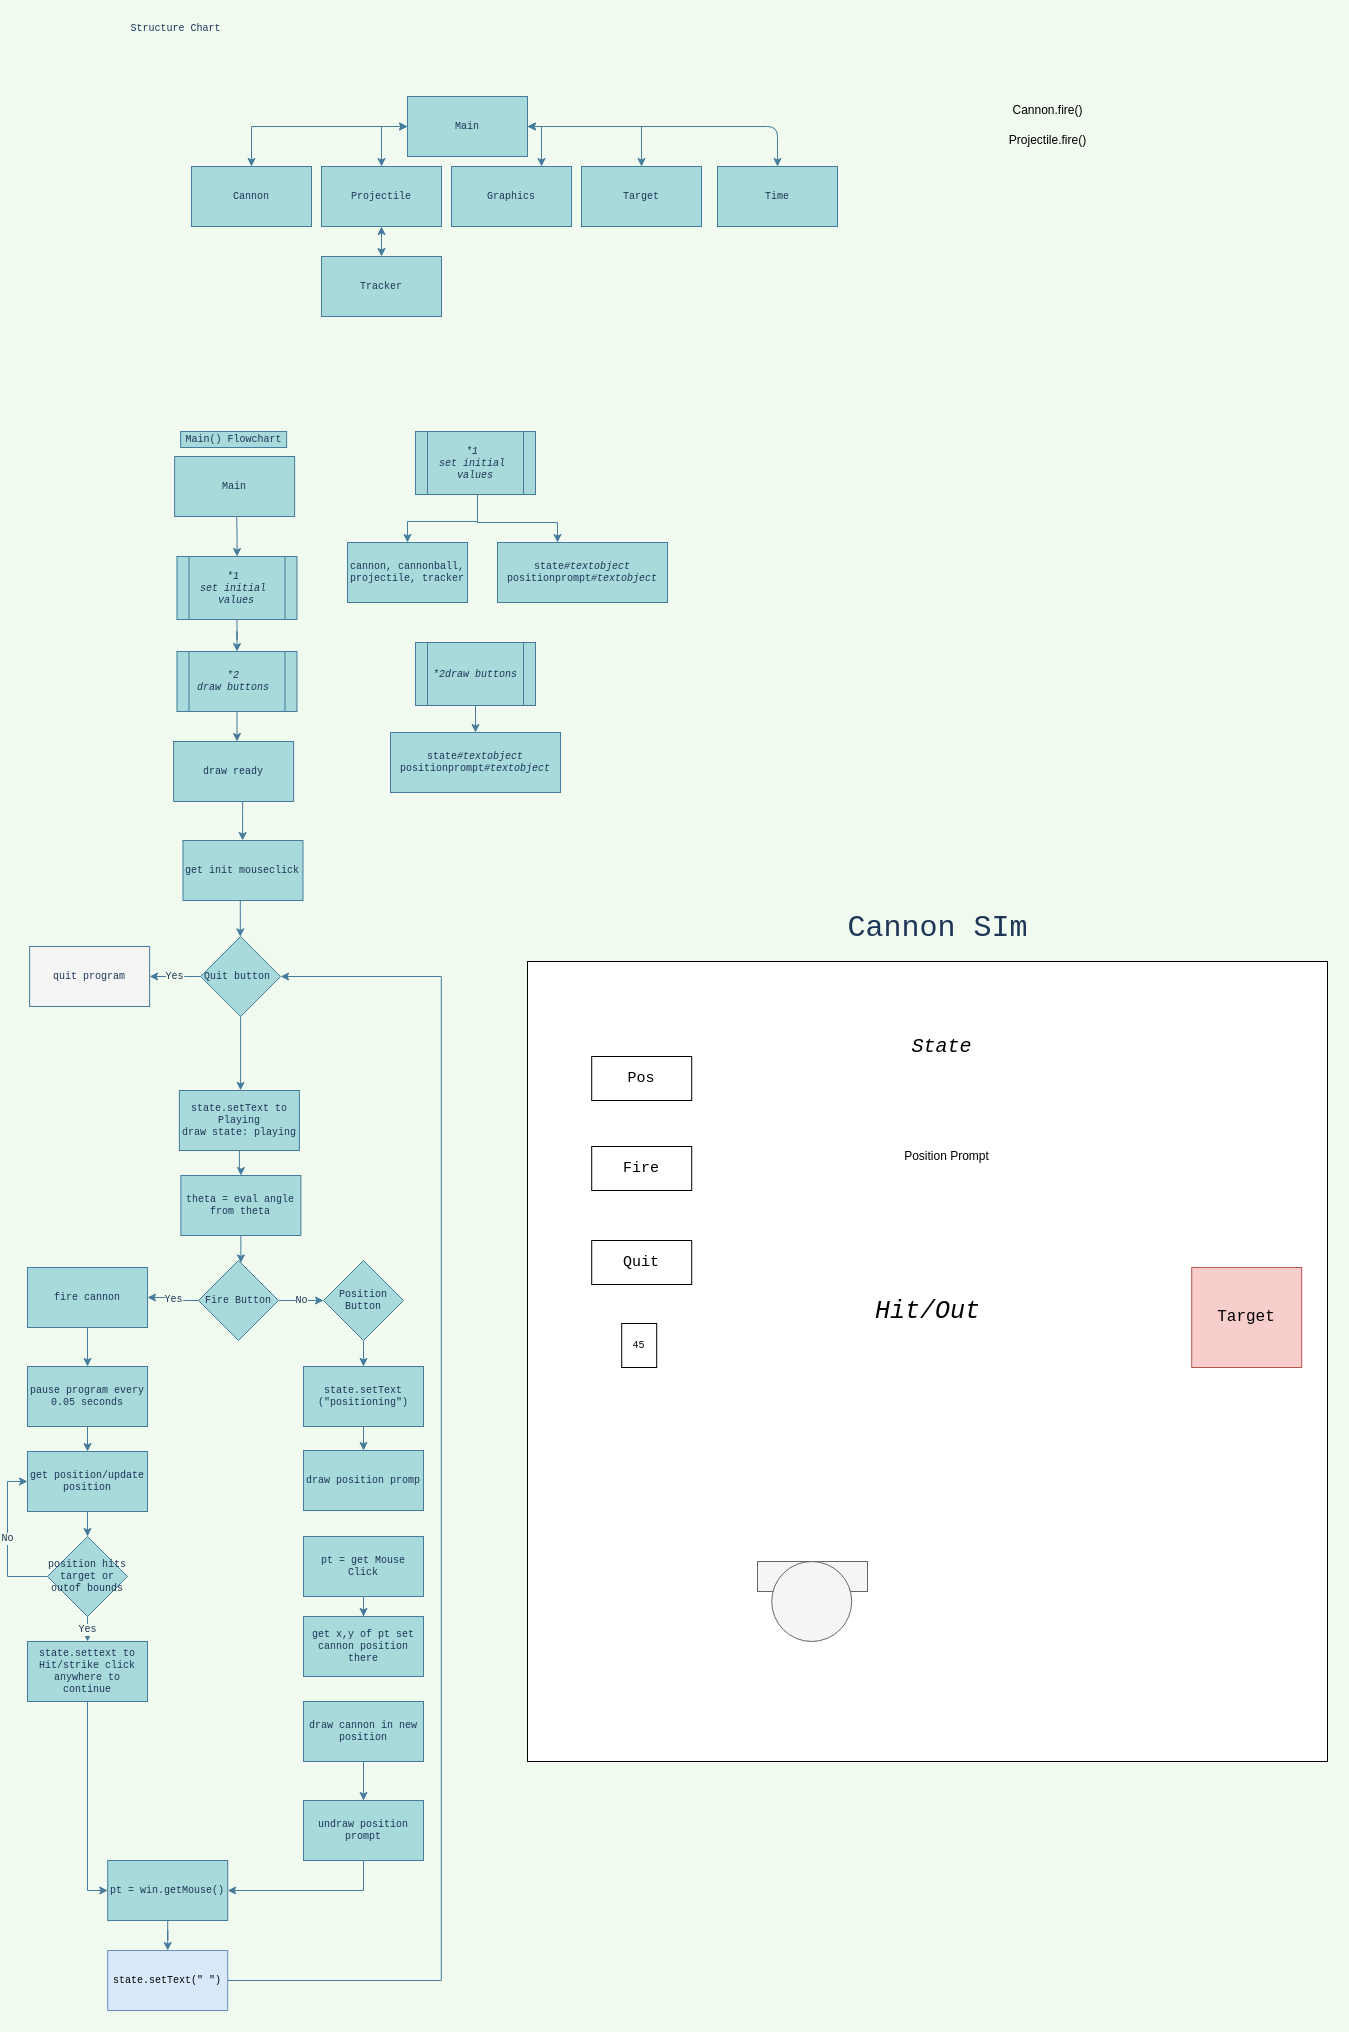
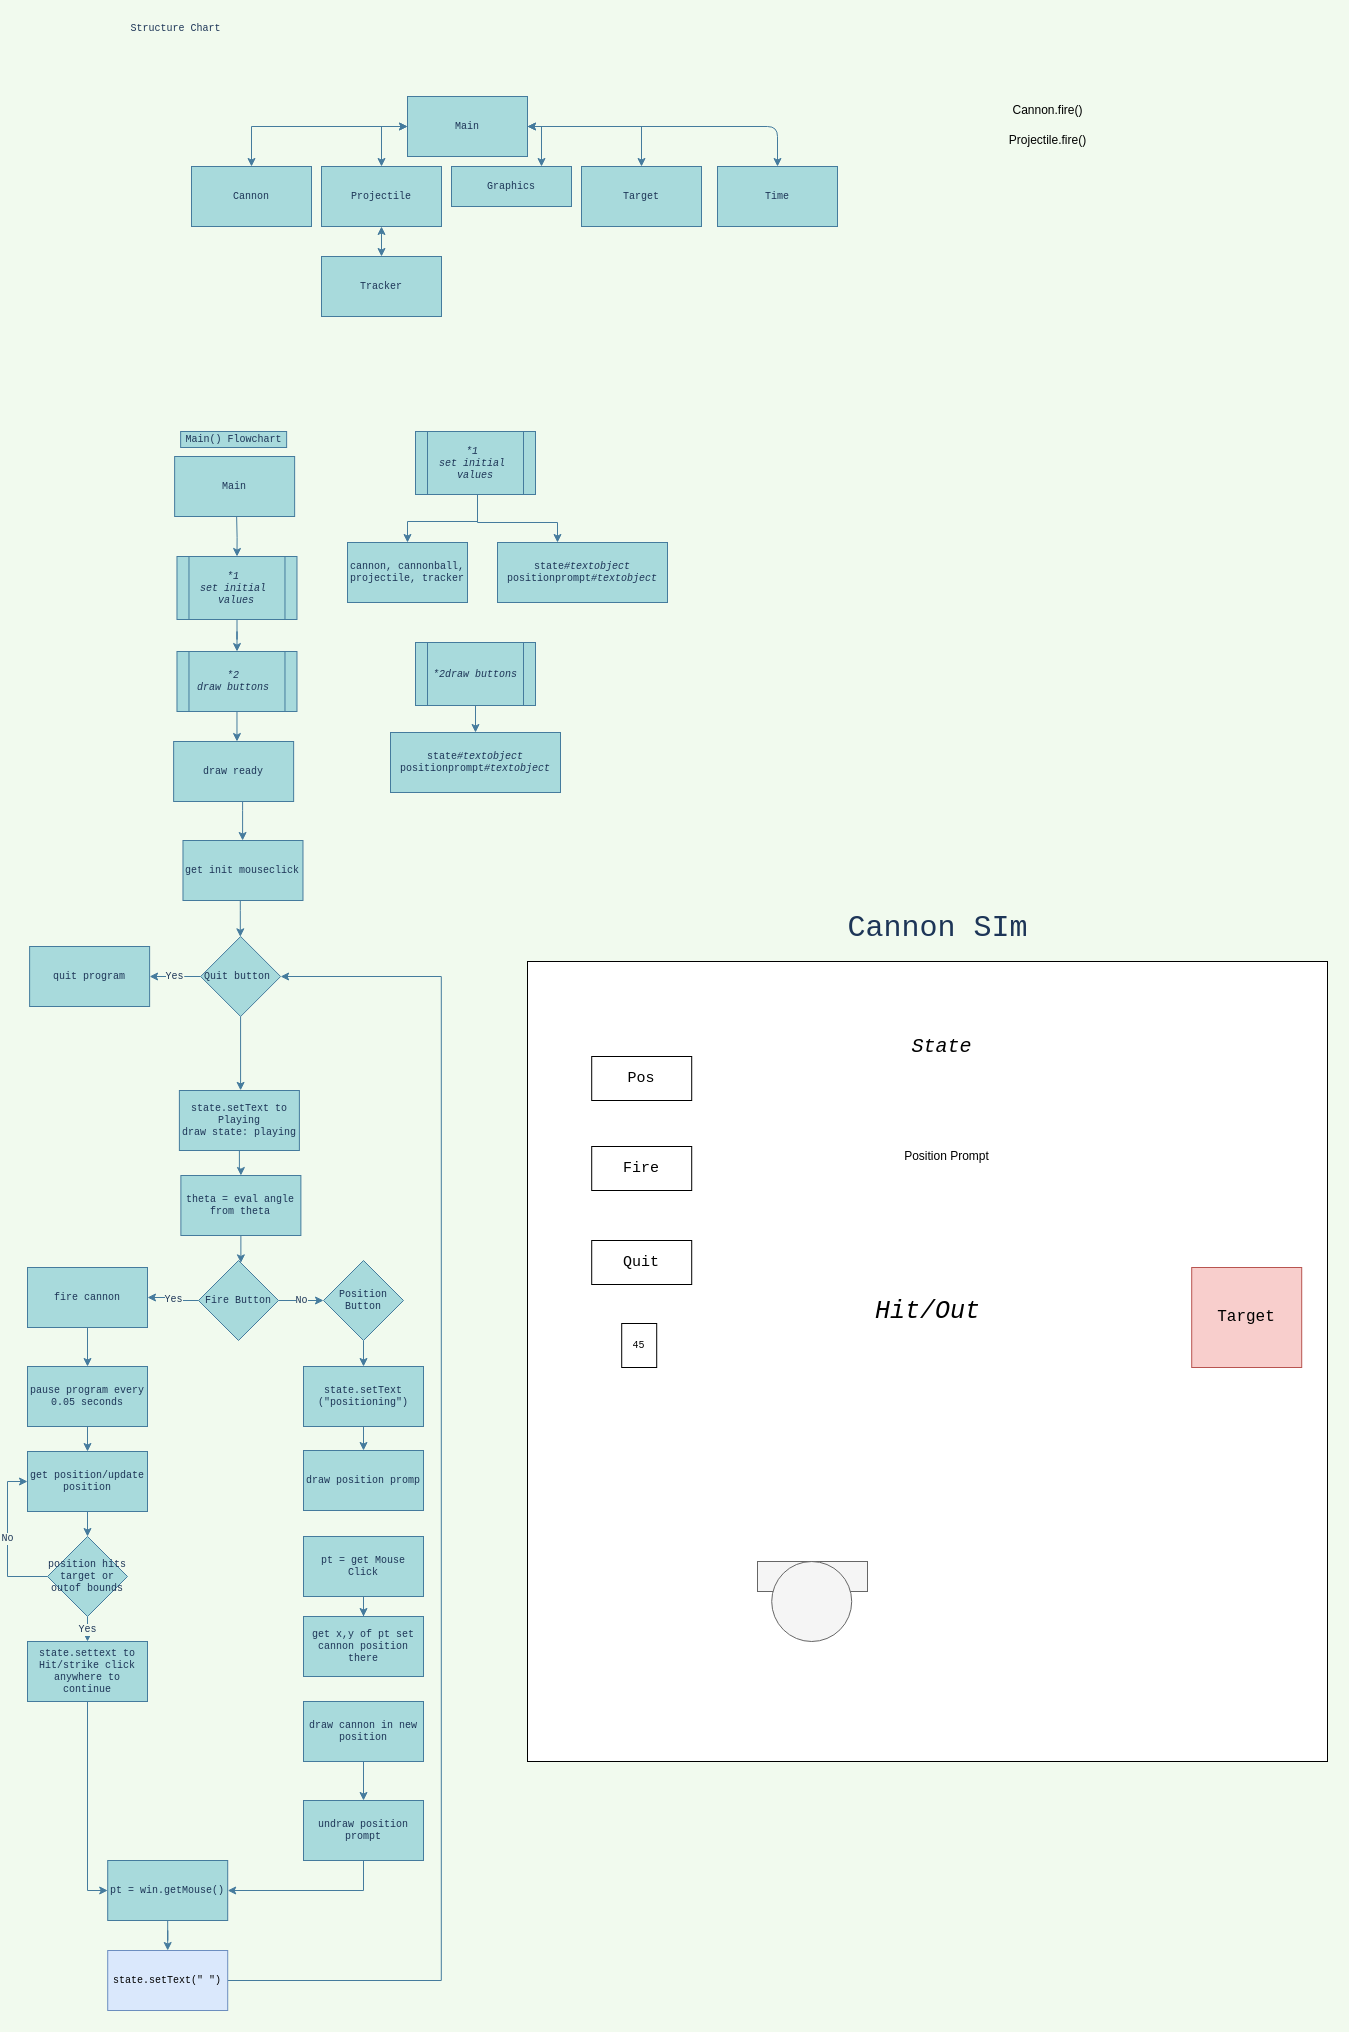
node "Graphics": size 120x60 -> 120x40
node "quit program": fillcolor #f5f5f5 -> #a8dadc
